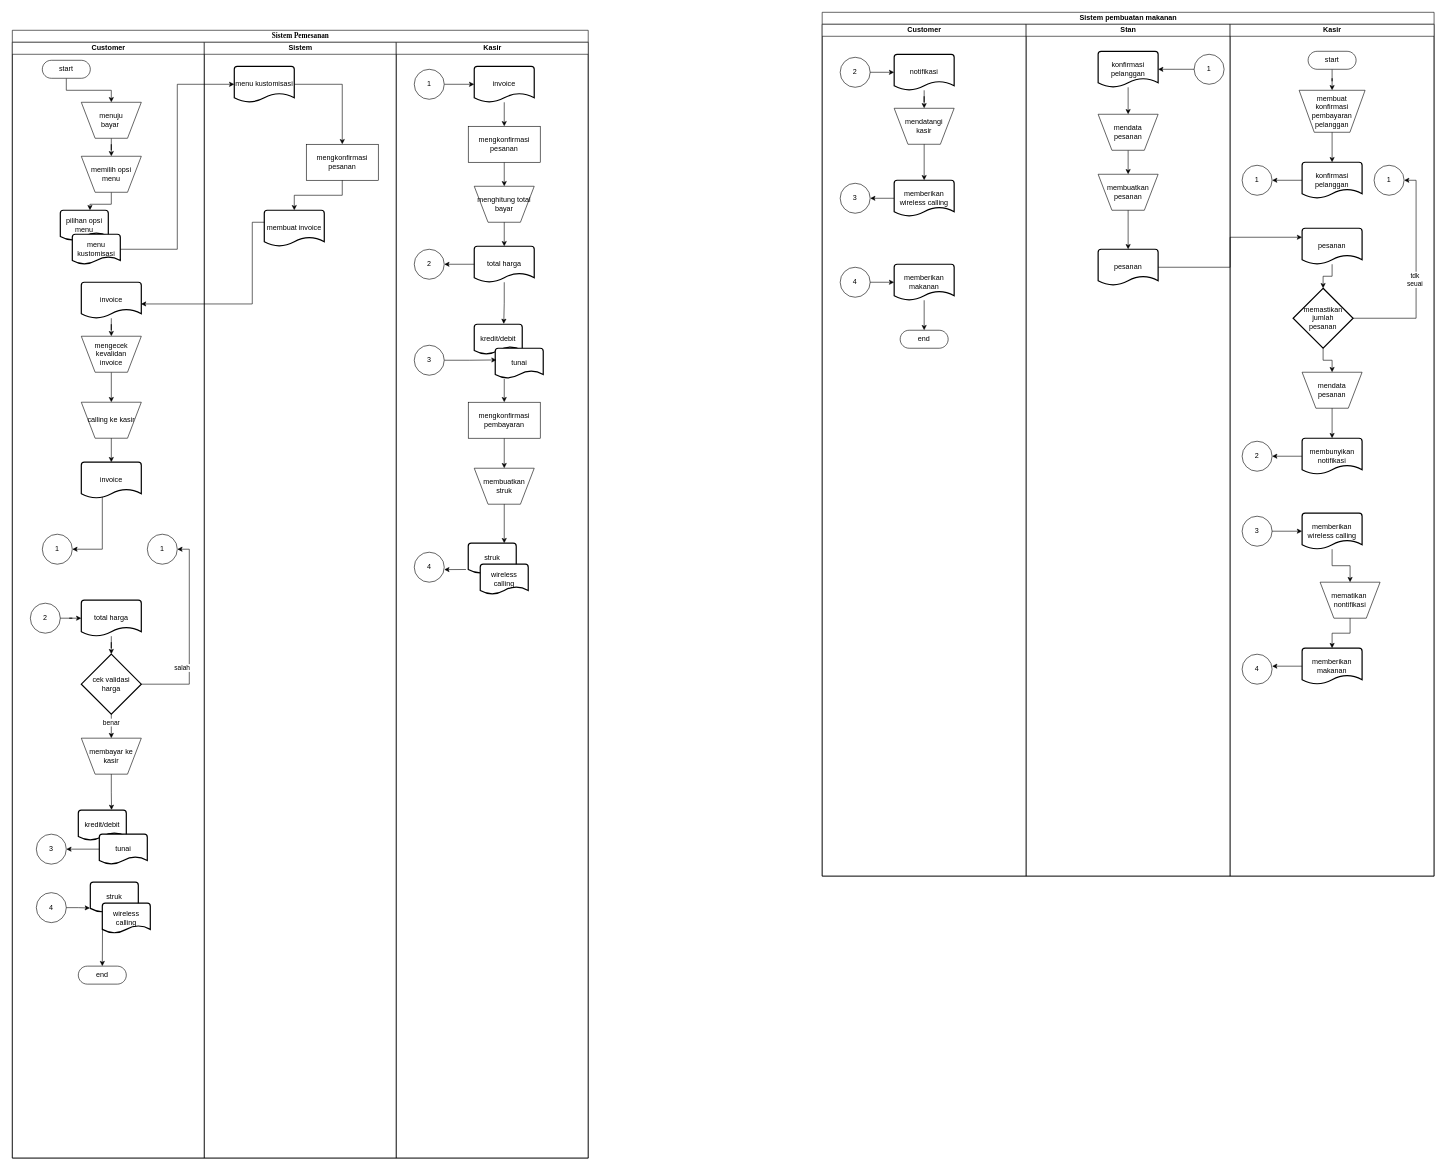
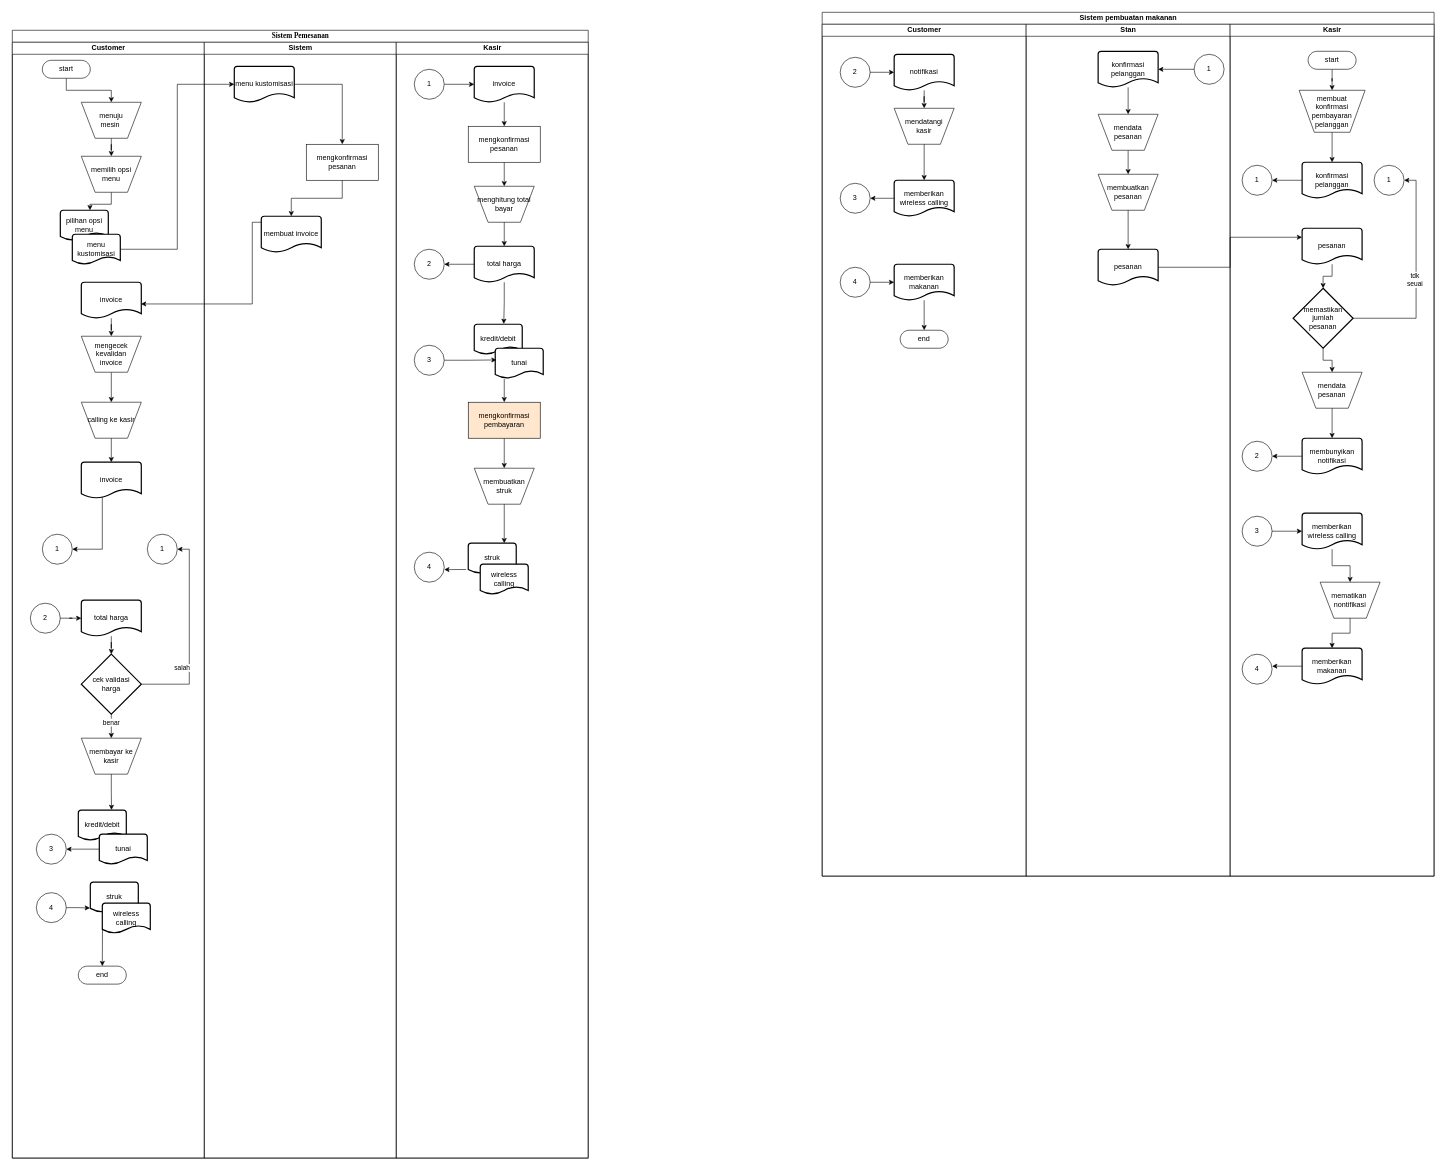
node "menuju bayar": label "menuju bayar" -> "menuju mesin"
node "membuat invoice": moved (294, 228) -> (291, 234)
node "mengkonfirmasi pembayaran": fillcolor #ffffff -> #ffe6cc
